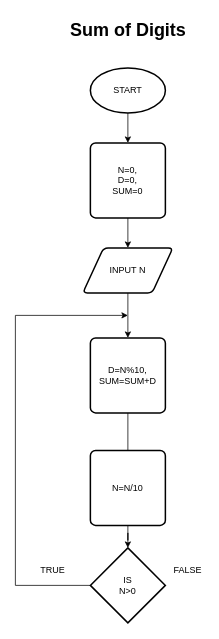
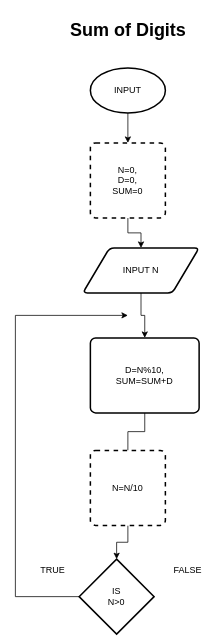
node "START": label "START" -> "INPUT"
node "N=0, D=0, SUM=0": style solid -> dashed
node "INPUT N": size 90x45 -> 116x45
node "D=N%10, SUM=SUM+D": size 75x75 -> 109x75
node "N=N/10": style solid -> dashed
node "IS N>0": moved (128, 585) -> (117, 597)
